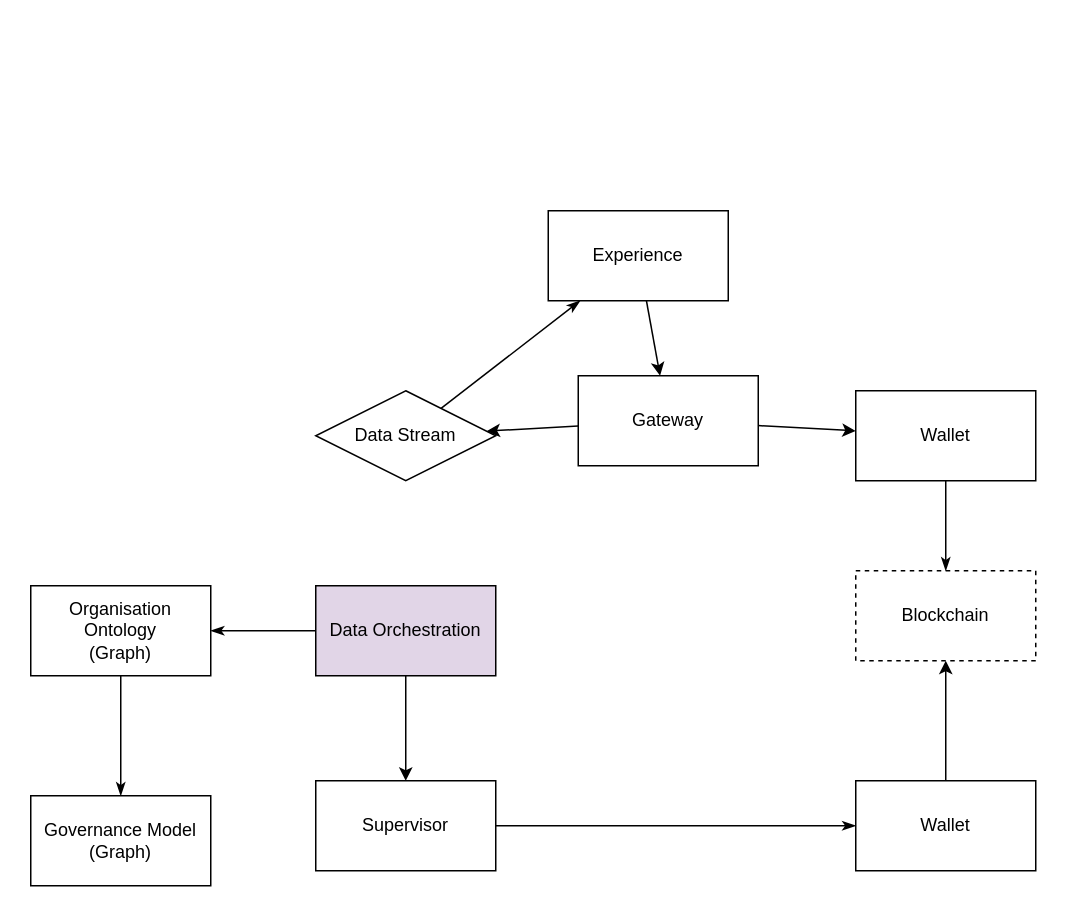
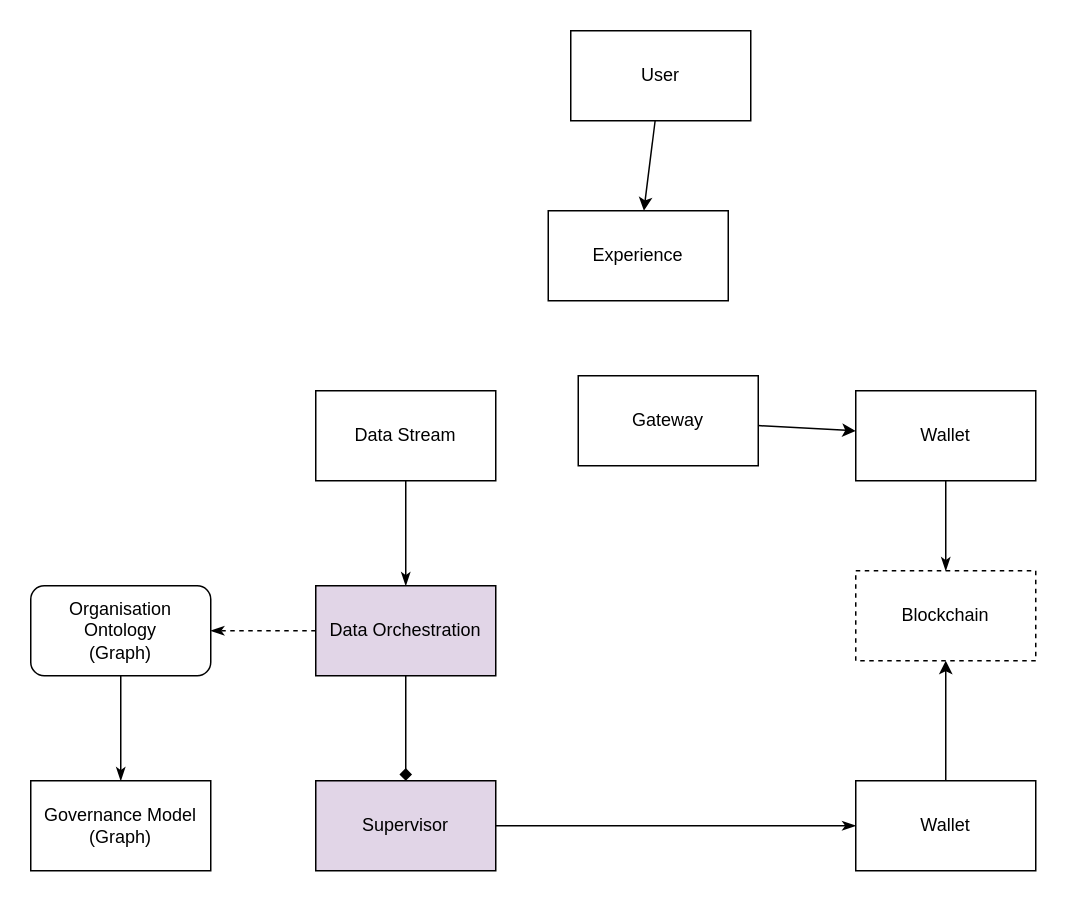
node "User": added
edge "User" -> "Experience": added
edge "Experience" -> "Gateway": removed
edge "Data Stream" -> "Experience": now "Data Stream" -> "Data Orchestration"
edge "Gateway" -> "Data Stream": removed
node "Data Stream": shape diamond -> rectangle
node "Organisation Ontology (Graph)": shape rectangle -> rounded rectangle
edge "Data Orchestration" -> "Organisation Ontology (Graph)": style solid -> dashed
edge "Data Orchestration" -> "Supervisor": arrowhead classic -> diamond
node "Supervisor": fillcolor #ffffff -> #e1d5e7
node "Governance Model (Graph)": moved (121, 841) -> (121, 826)
